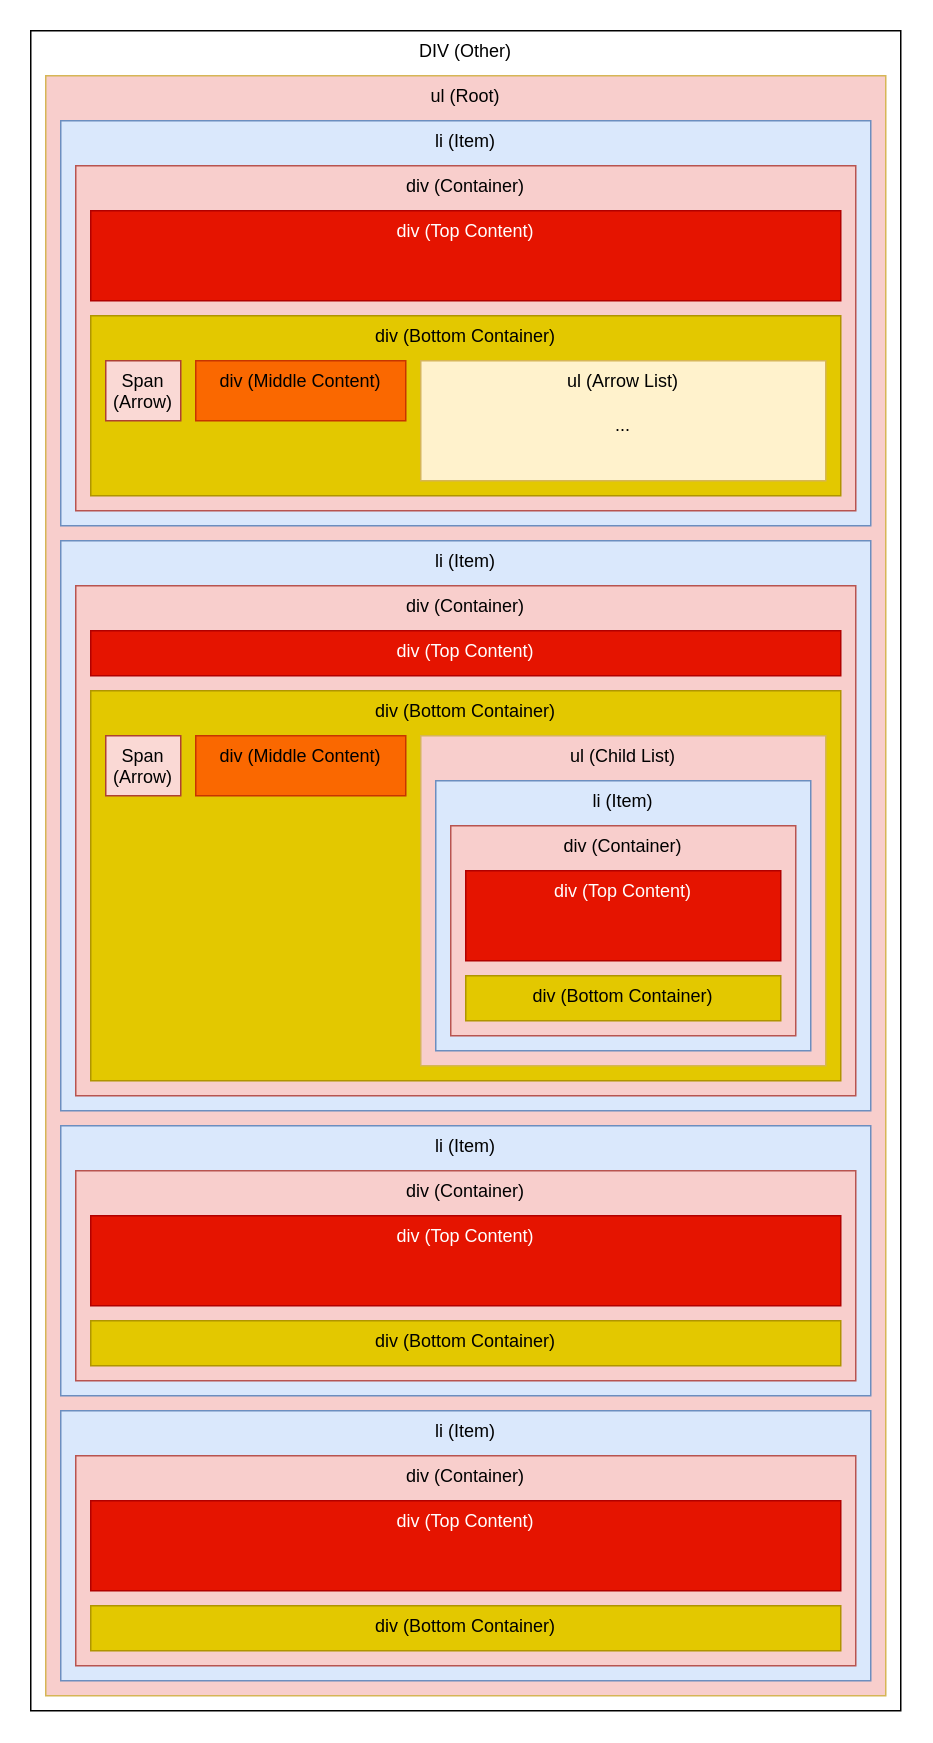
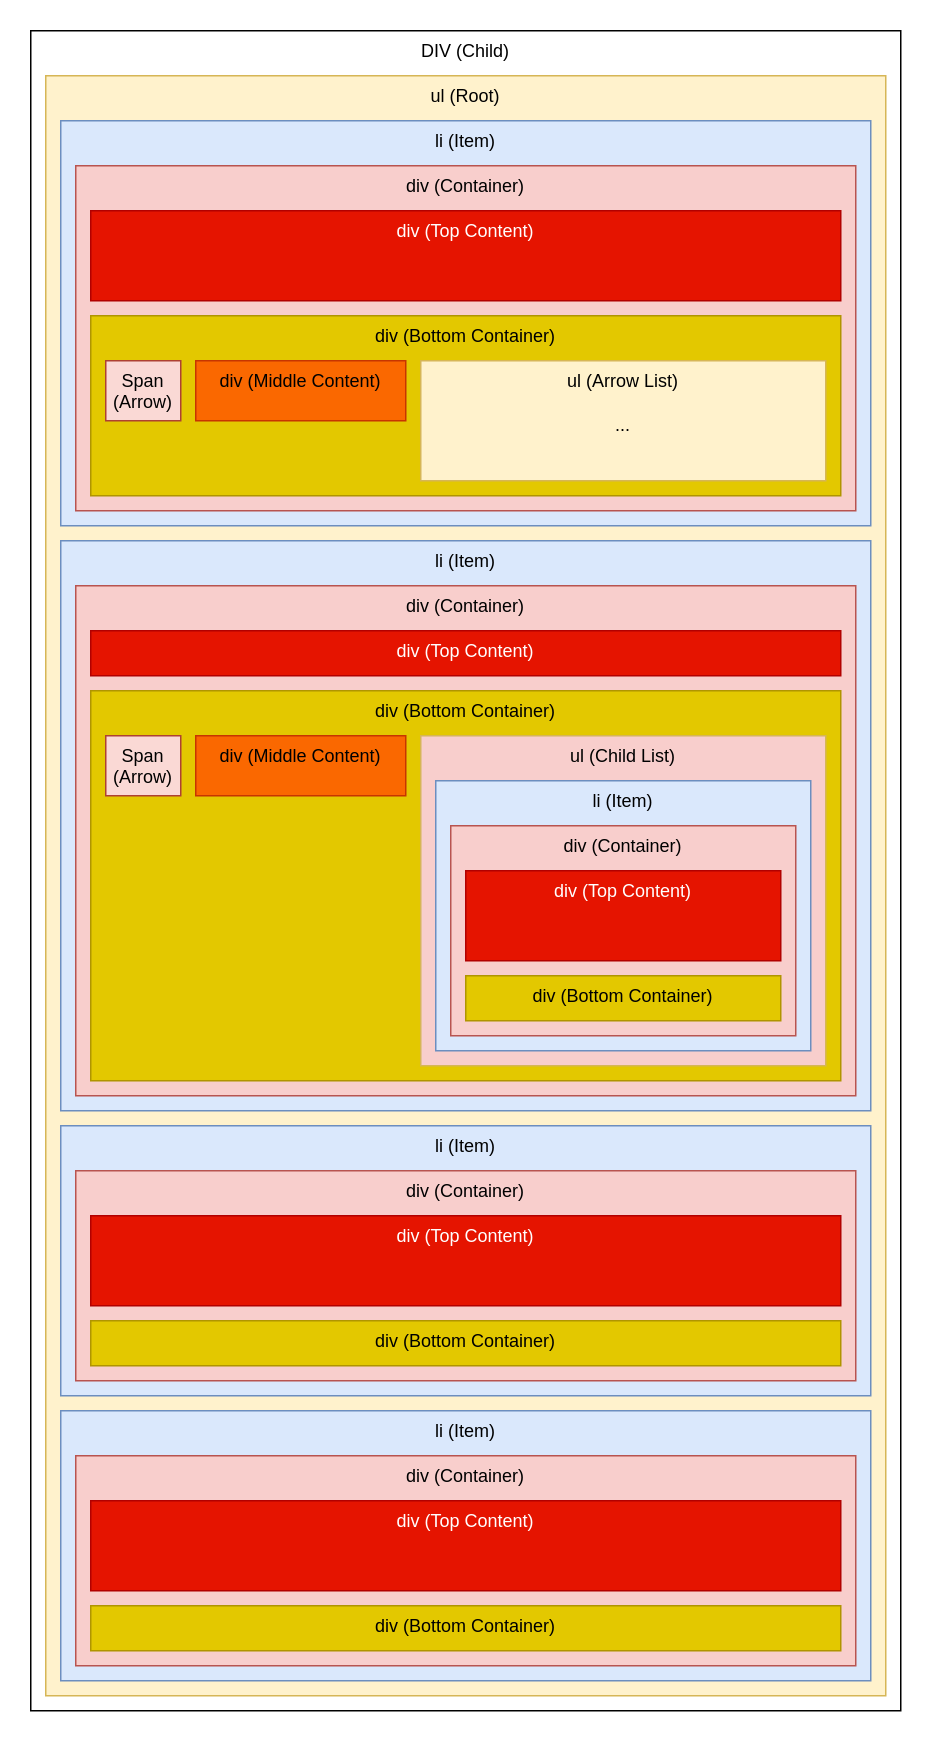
node "DIV (Other)": label "DIV (Other)" -> "DIV (Child)"
node "ul (Root)": fillcolor #f8cecc -> #fff2cc
